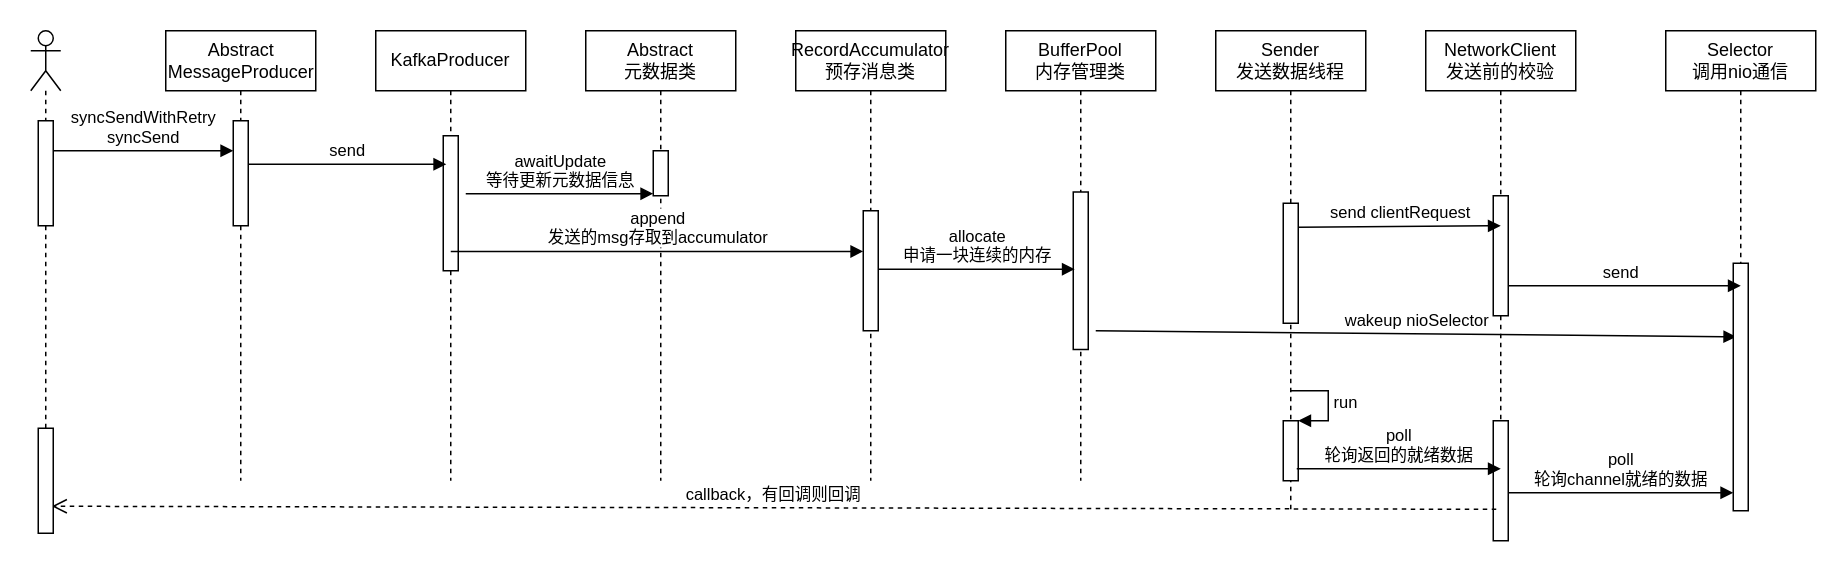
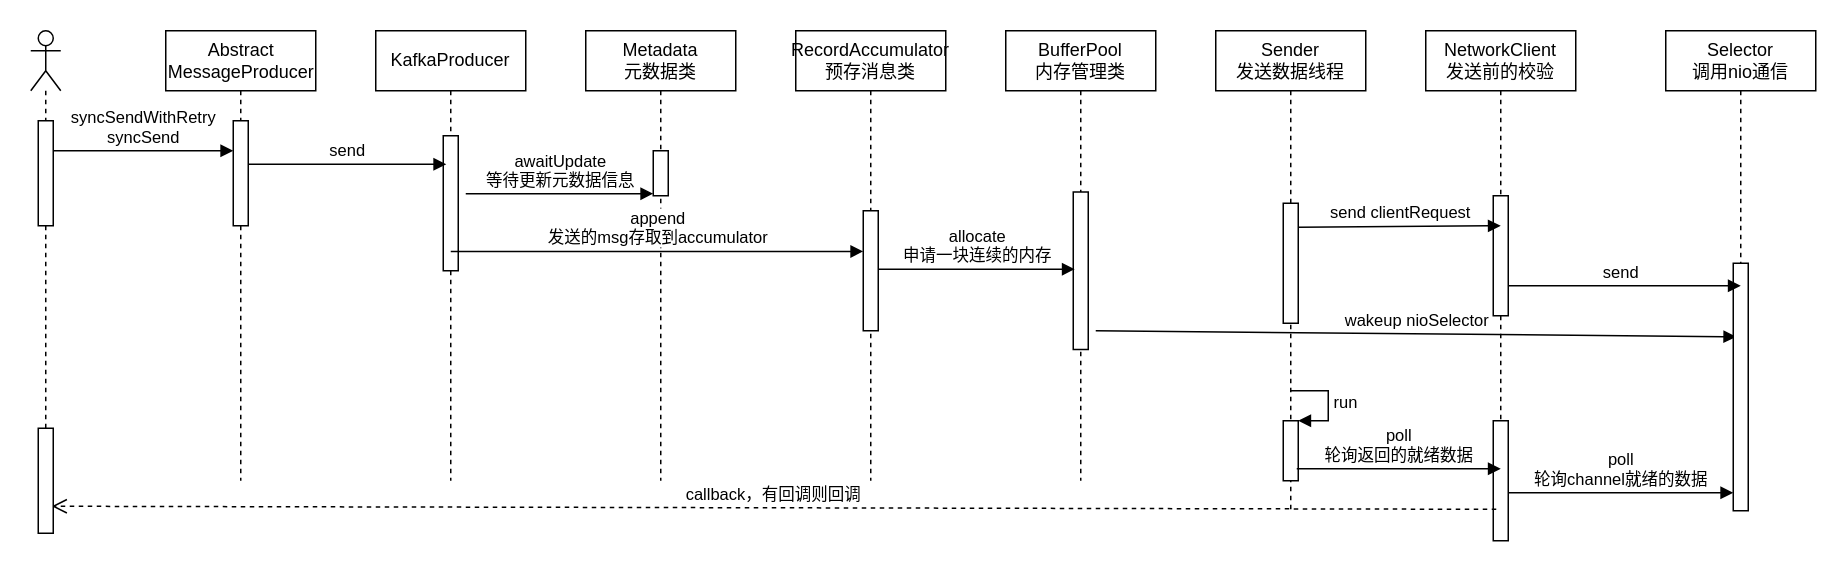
node "Abstract 元数据类": label "Abstract 元数据类" -> "Metadata 元数据类"
